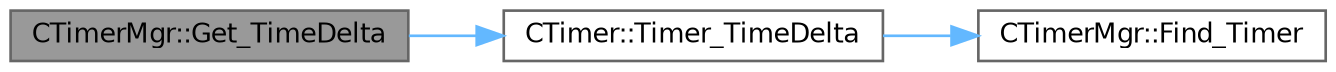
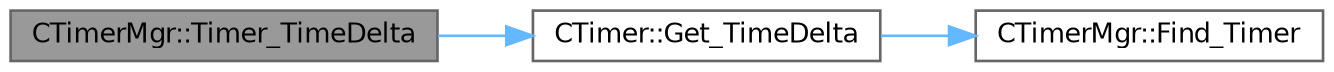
node "CTimerMgr::Get_TimeDelta": label "CTimerMgr::Get_TimeDelta" -> "CTimerMgr::Timer_TimeDelta"
node "CTimer::Timer_TimeDelta": label "CTimer::Timer_TimeDelta" -> "CTimer::Get_TimeDelta"
